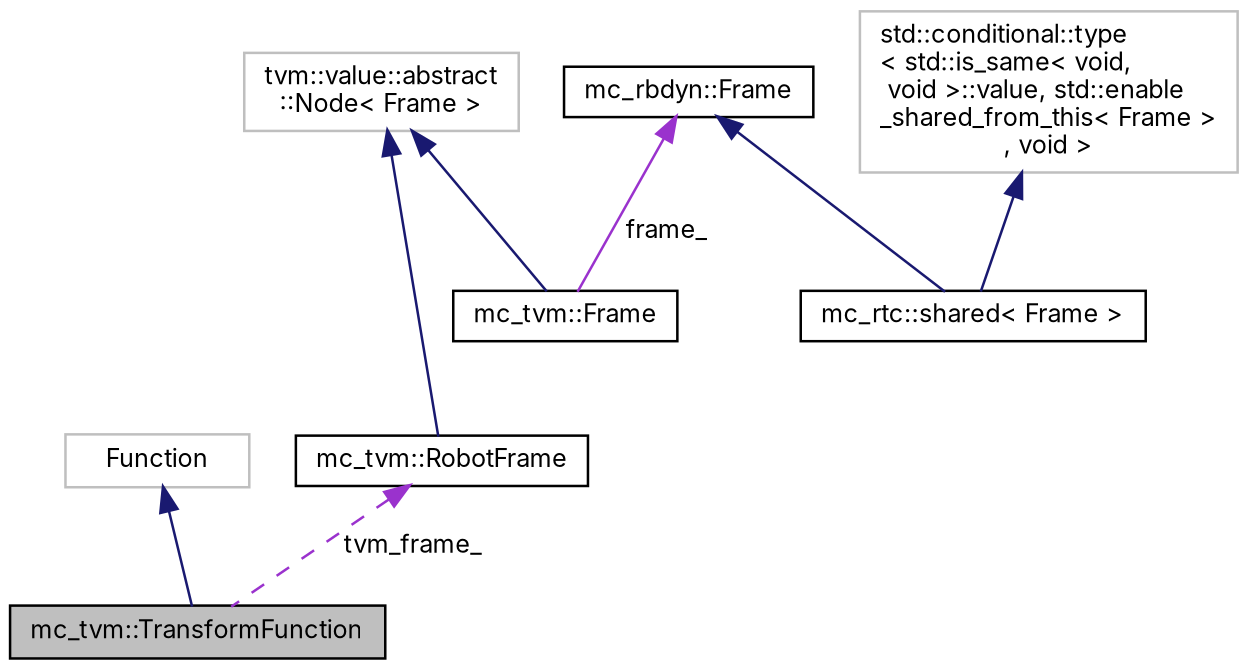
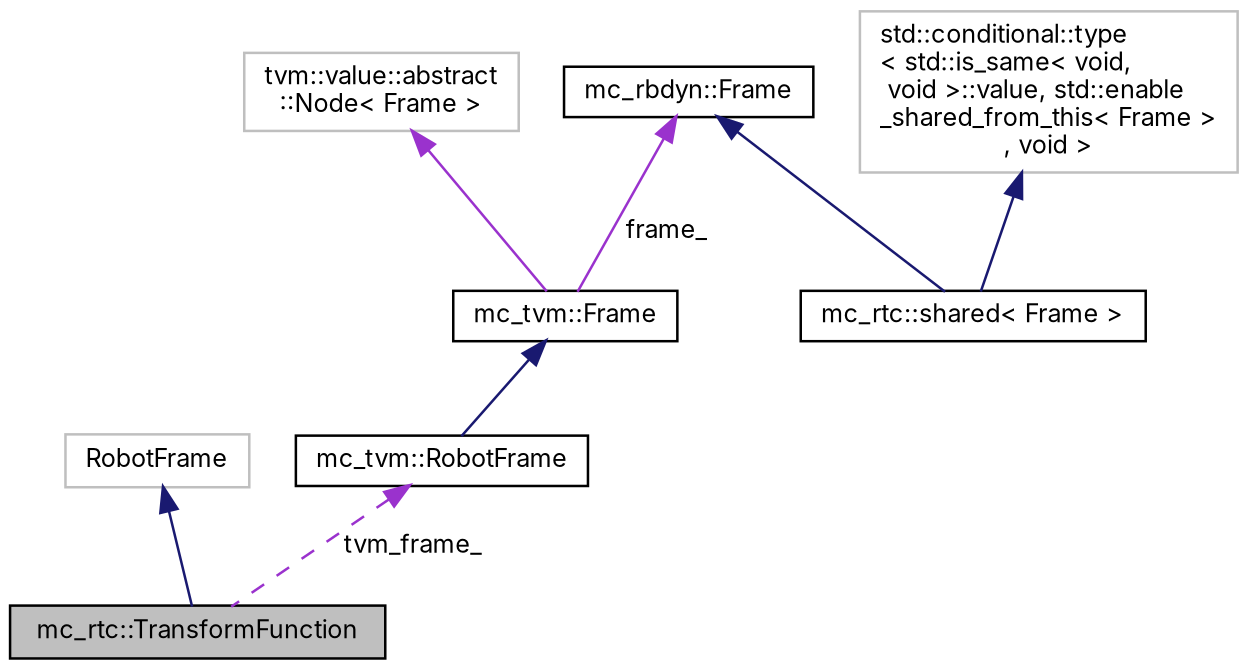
edge "mc_tvm::Frame" -> "tvm::value::abstract ::Node< Frame >": color midnightblue -> darkorchid3
edge "mc_tvm::RobotFrame" -> "tvm::value::abstract ::Node< Frame >": now "mc_tvm::RobotFrame" -> "mc_tvm::Frame"
node "Function": label "Function" -> "RobotFrame"
node "mc_tvm::TransformFunction": label "mc_tvm::TransformFunction" -> "mc_rtc::TransformFunction"
